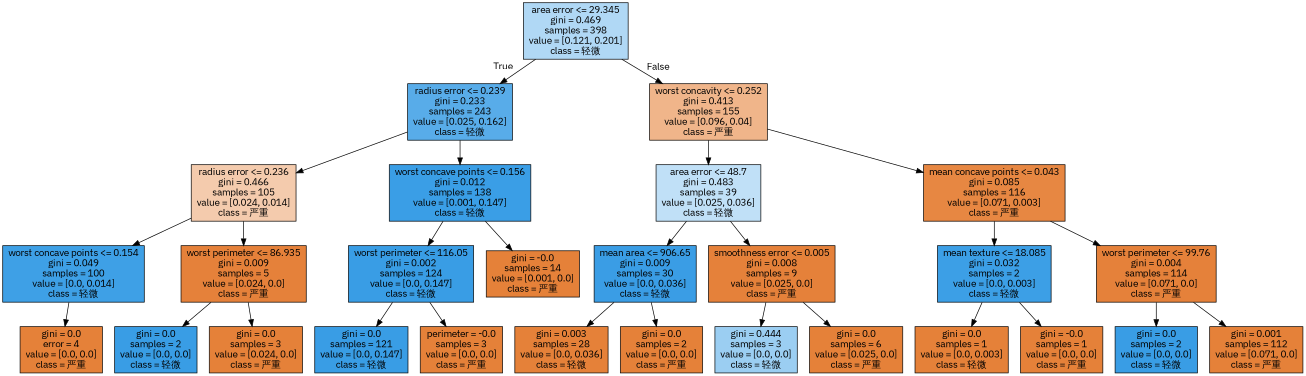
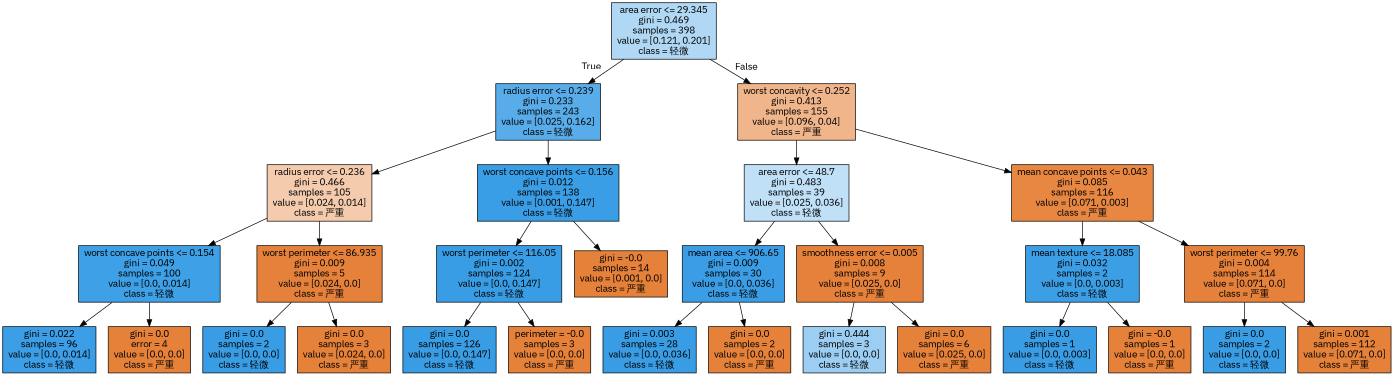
node "gini = 0.022 samples = 96 value = [0.0, 0.014] class = 轻微": added
node "gini = 0.0 samples = 121 value = [0.0, 0.147] class = 轻微": label "gini = 0.0 samples = 121 value = [0.0, 0.147] class = 轻微" -> "gini = 0.0 samples = 126 value = [0.0, 0.147] class = 轻微"
node "gini = 0.003 samples = 28 value = [0.0, 0.036] class = 轻微": fillcolor #e58139ff -> #399de5ff
node "gini = 0.0 samples = 1 value = [0.0, 0.003] class = 轻微": fillcolor #e58139ff -> #399de5ff
